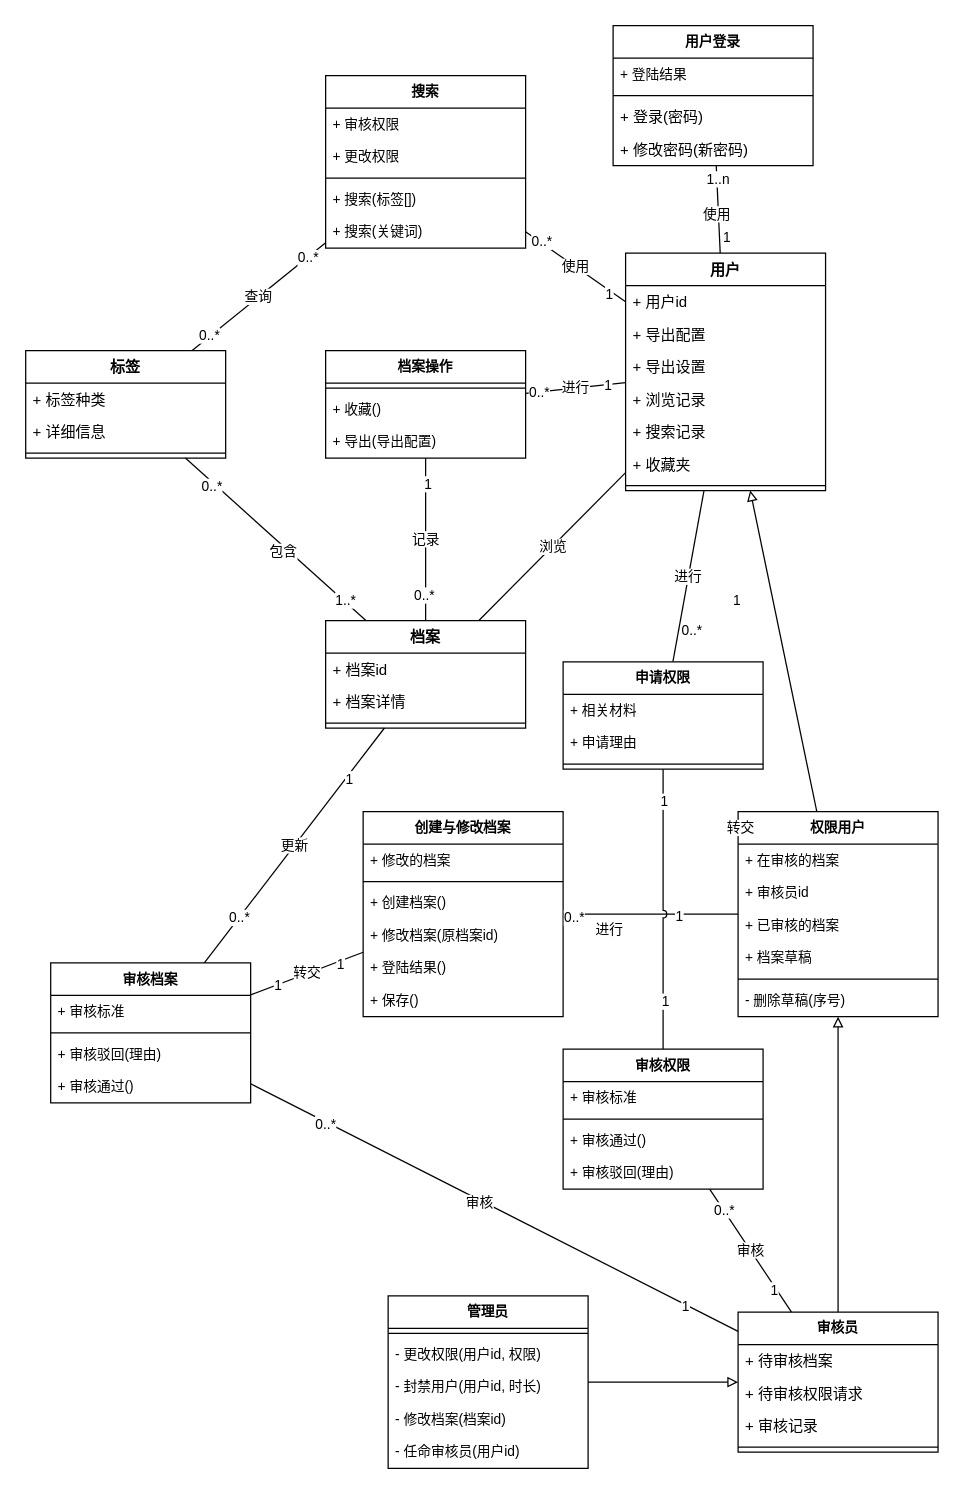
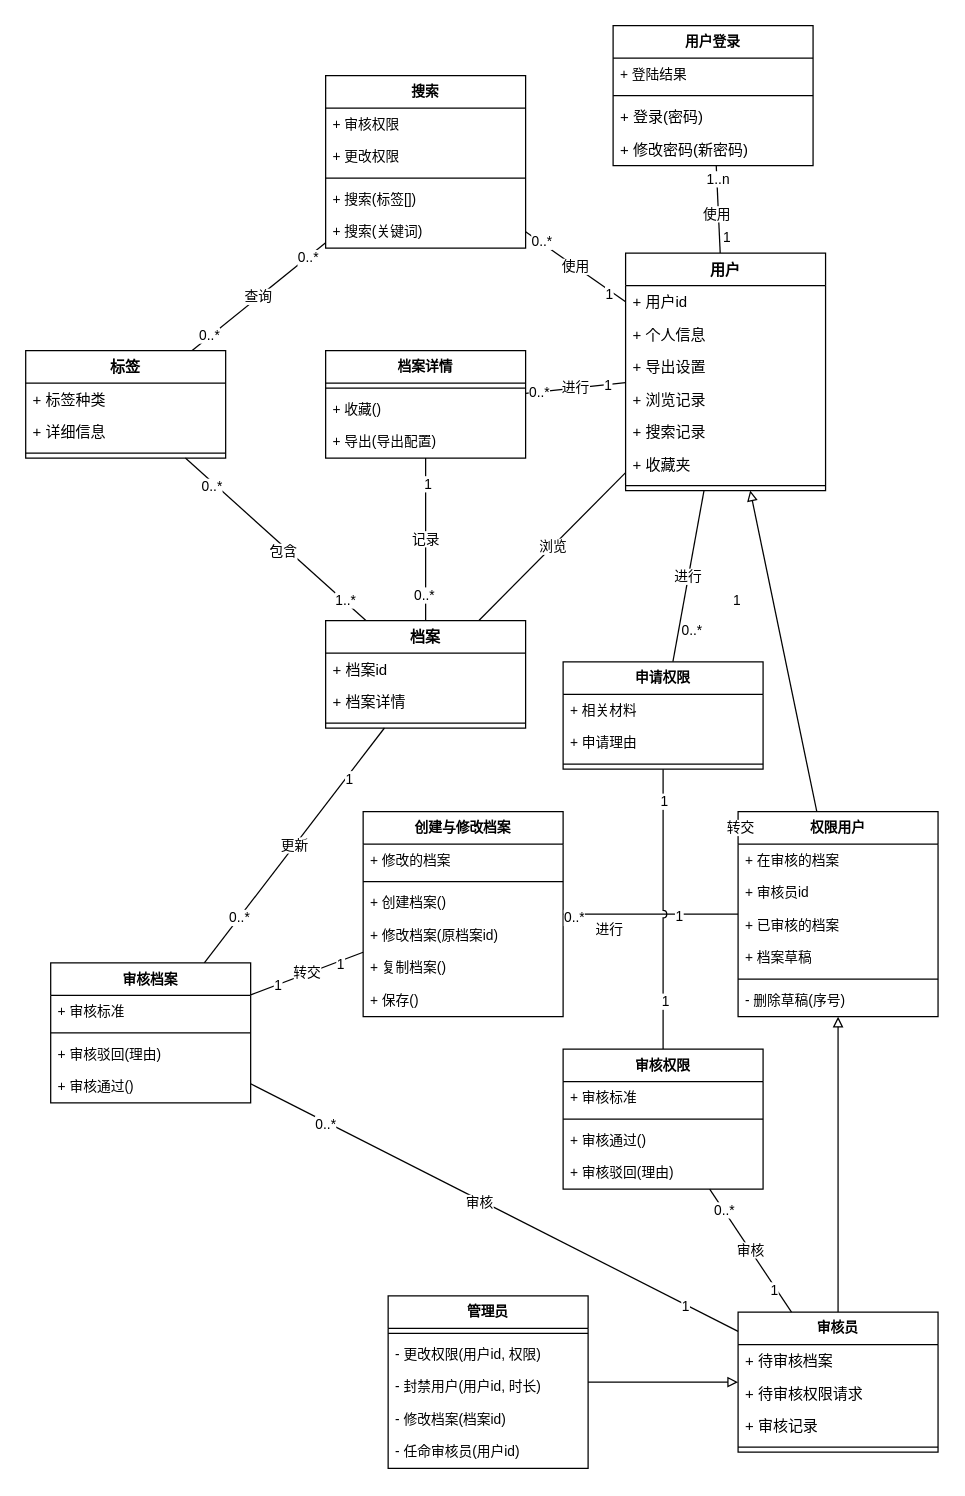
node "+ 导出配置": label "+ 导出配置" -> "+ 个人信息"
node "档案操作": label "档案操作" -> "档案详情"
node "+ 登陆结果()": label "+ 登陆结果()" -> "+ 复制档案()"
